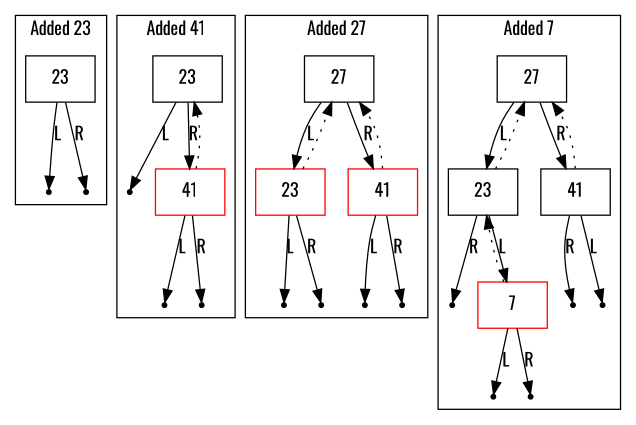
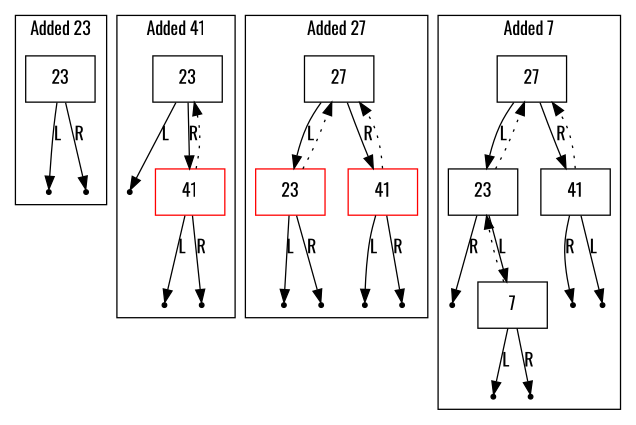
node "7": color red -> black
